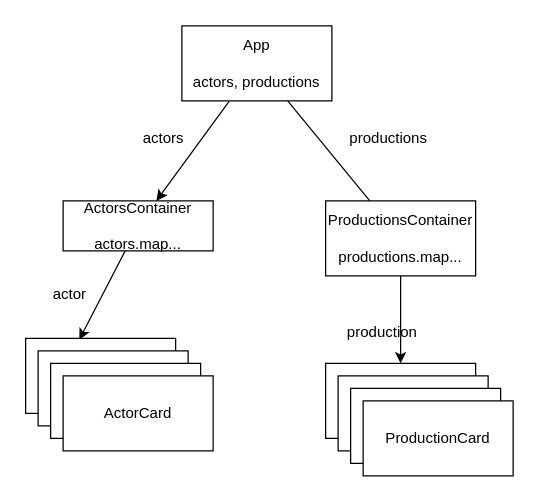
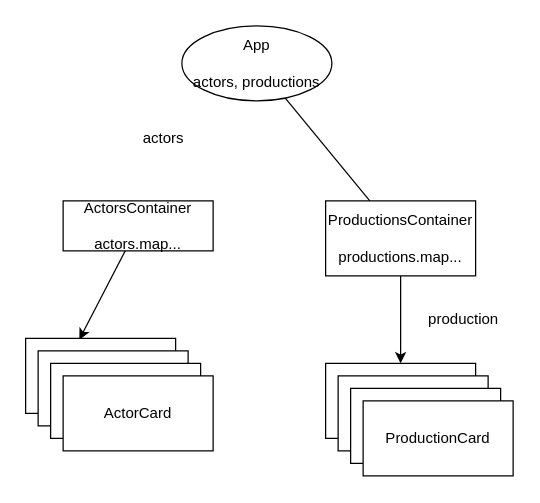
node "App actors, productions": shape rectangle -> ellipse
node "productions": removed
edge "App actors, productions" -> "ActorsContainer actors.map...": removed
node "actor": removed
node "production": moved (382, 332) -> (463, 319)
